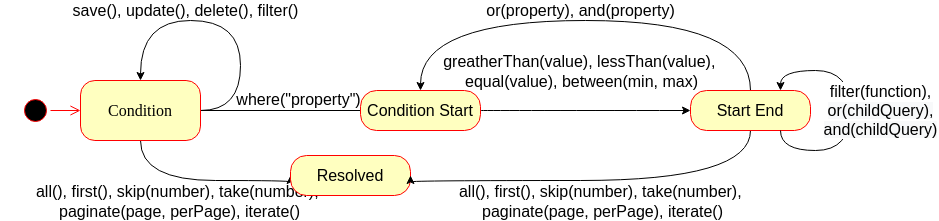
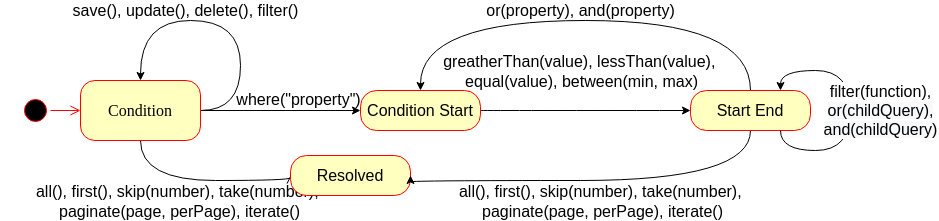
edge "Condition" -- "Condition Start": arrowhead none -> classic
edge "Condition" -> "Resolved": arrowhead classic -> open
